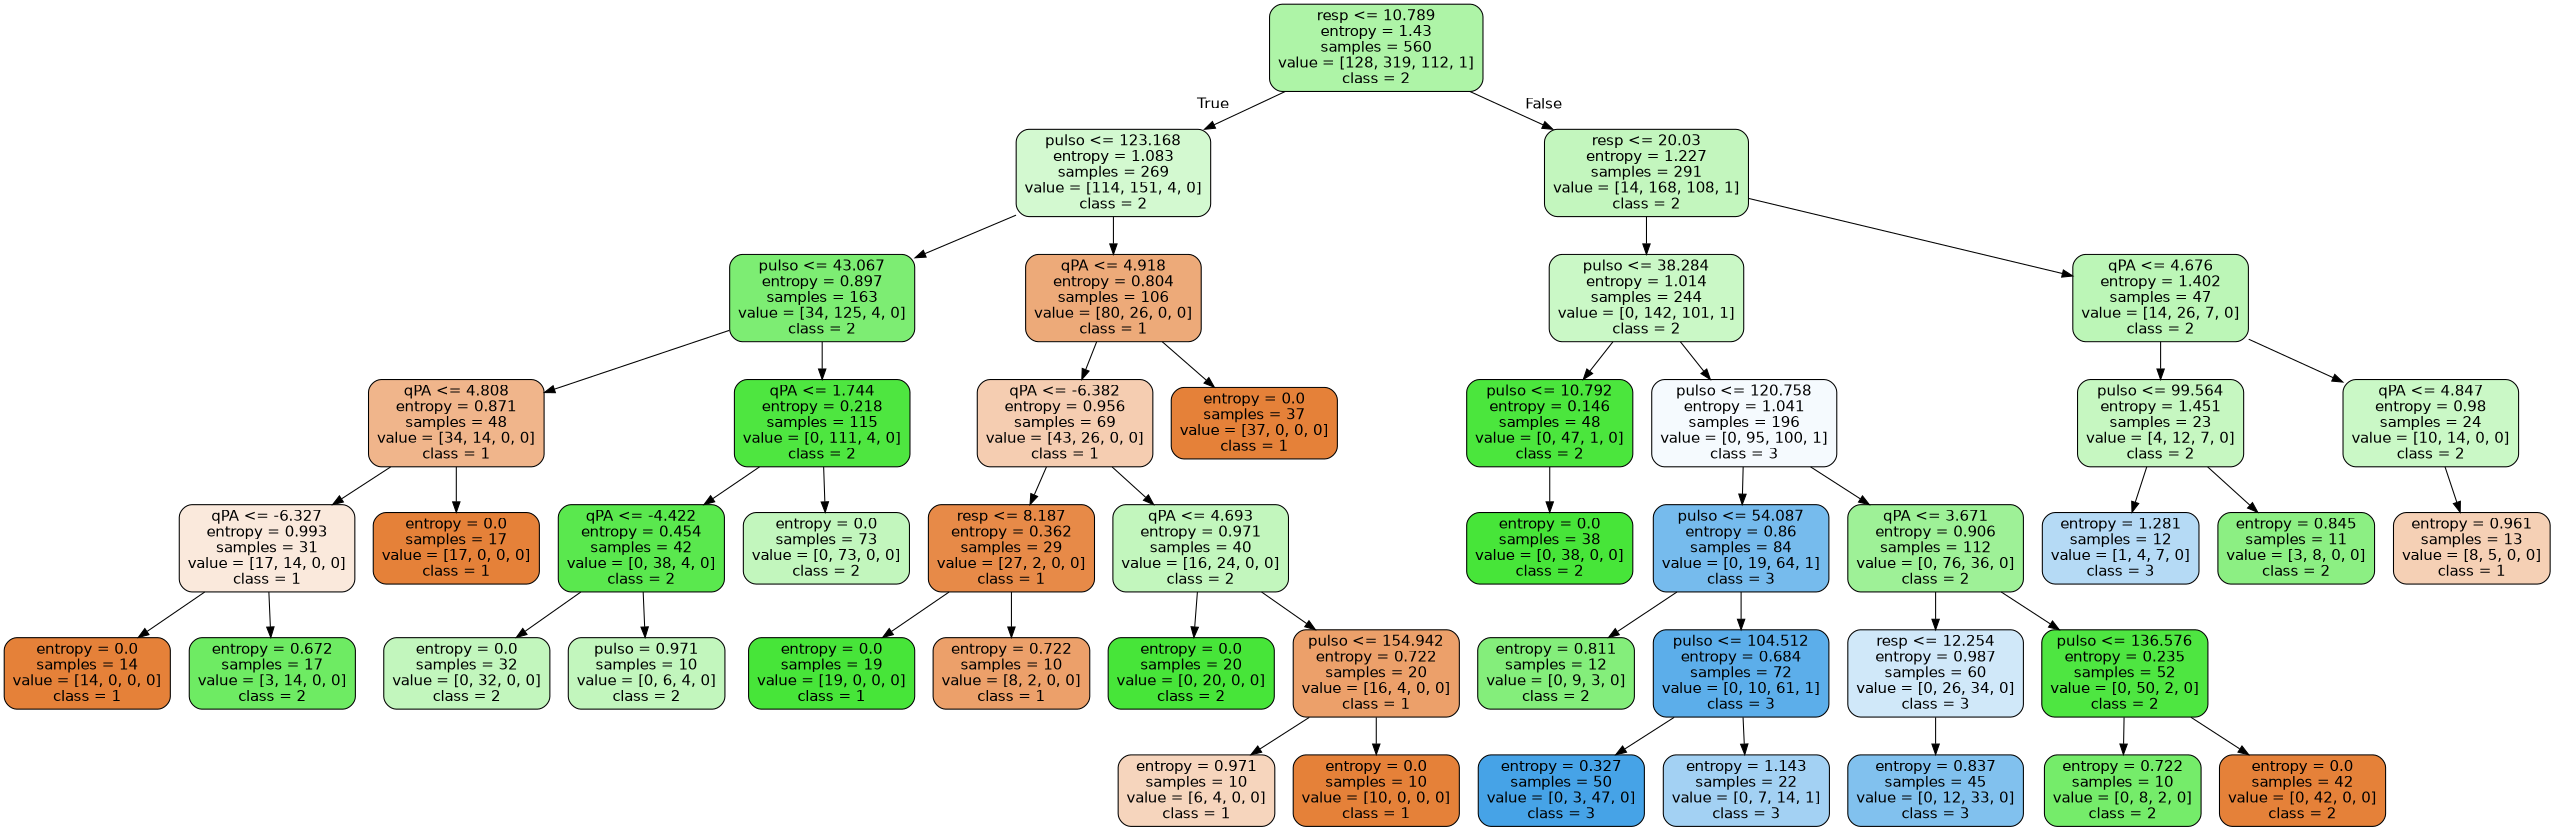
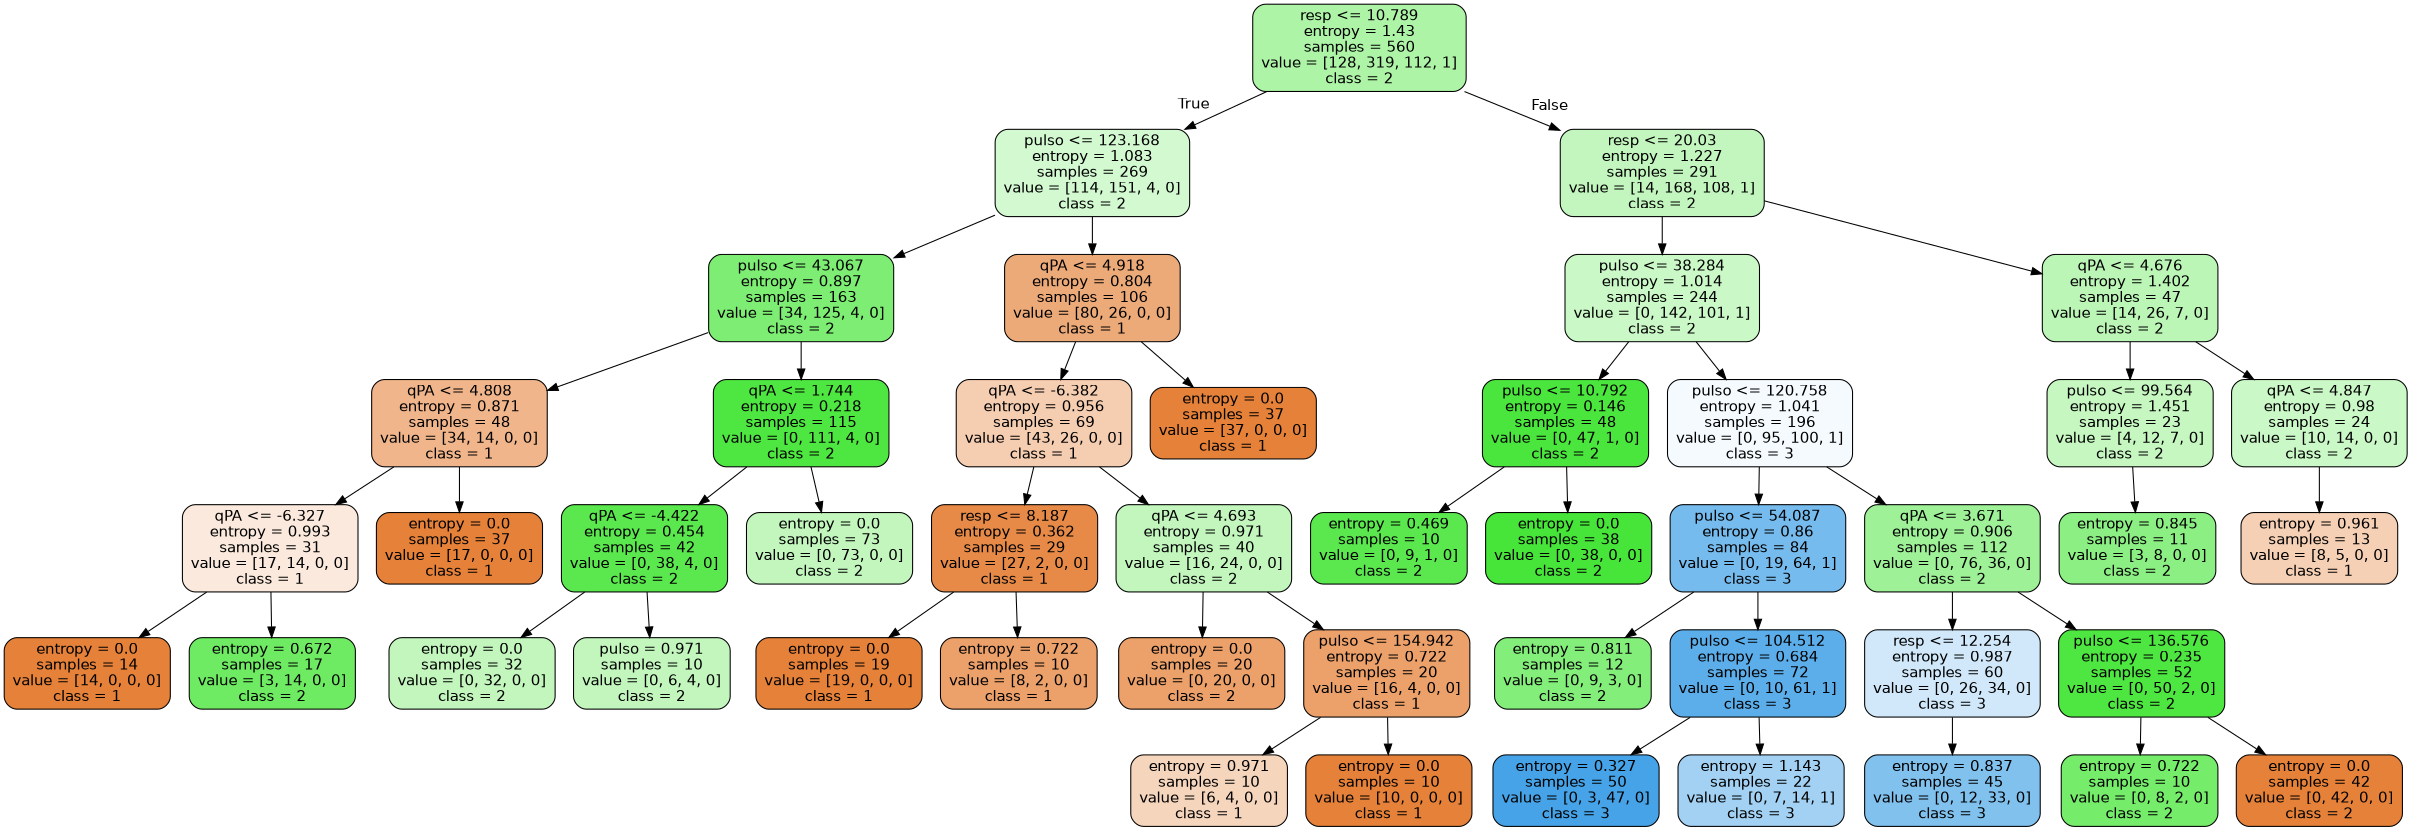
node "entropy = 0.0 samples = 17 value = [17, 0, 0, 0] class = 1": label "entropy = 0.0 samples = 17 value = [17, 0, 0, 0] class = 1" -> "entropy = 0.0 samples = 37 value = [17, 0, 0, 0] class = 1"
node "entropy = 0.469 samples = 10 value = [0, 9, 1, 0] class = 2": added
node "entropy = 1.281 samples = 12 value = [1, 4, 7, 0] class = 3": removed
node "entropy = 0.0 samples = 19 value = [19, 0, 0, 0] class = 1": fillcolor #47e539 -> #e58139
node "entropy = 0.0 samples = 20 value = [0, 20, 0, 0] class = 2": fillcolor #47e539 -> #eca06a
